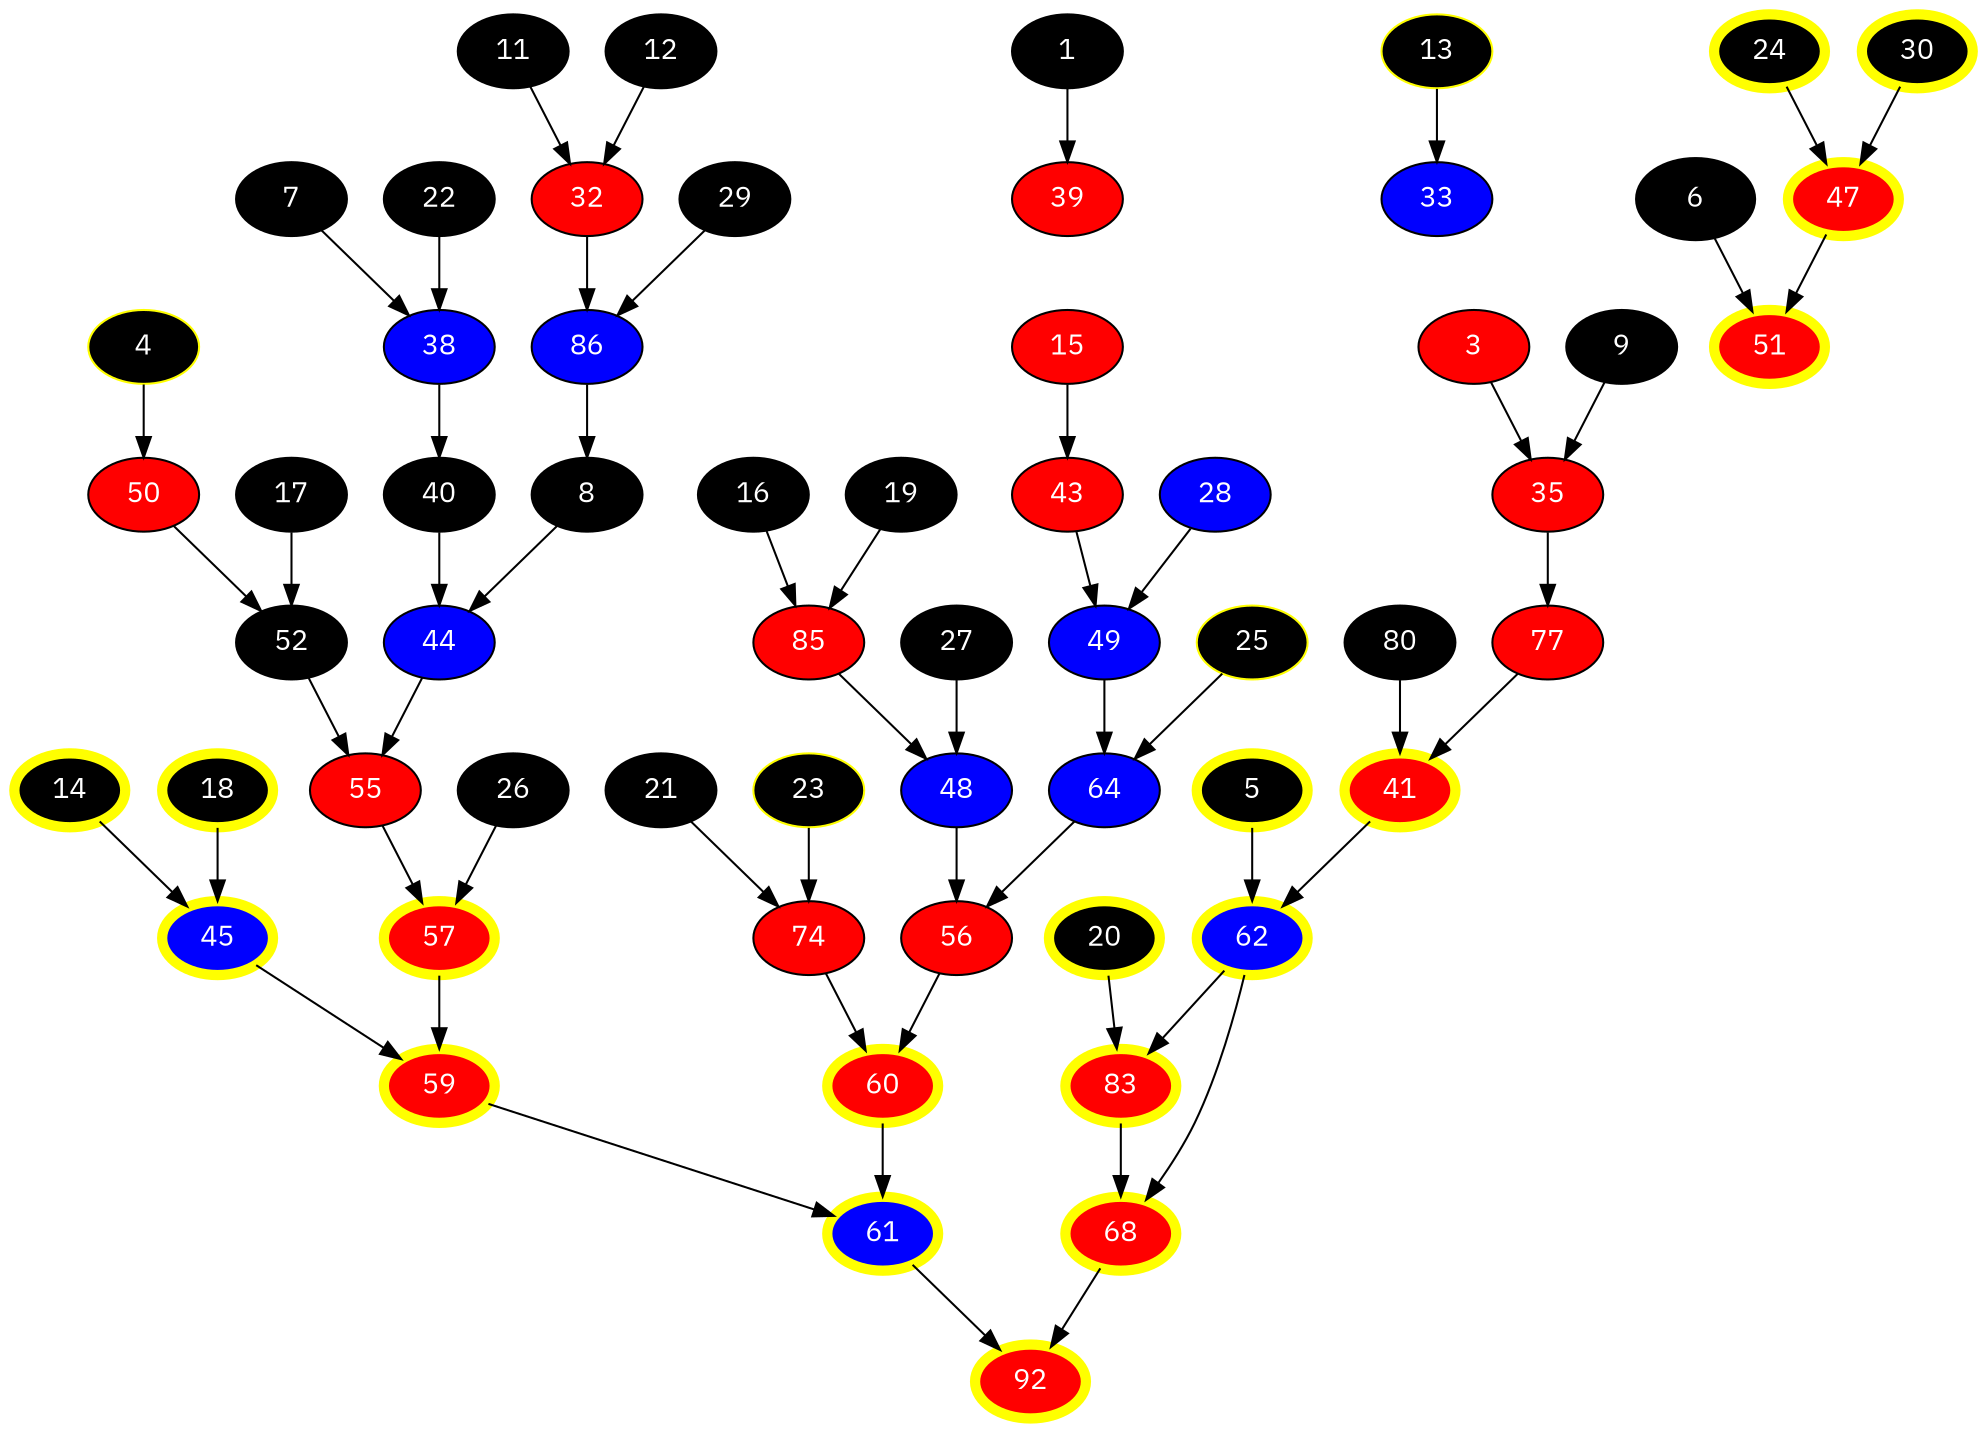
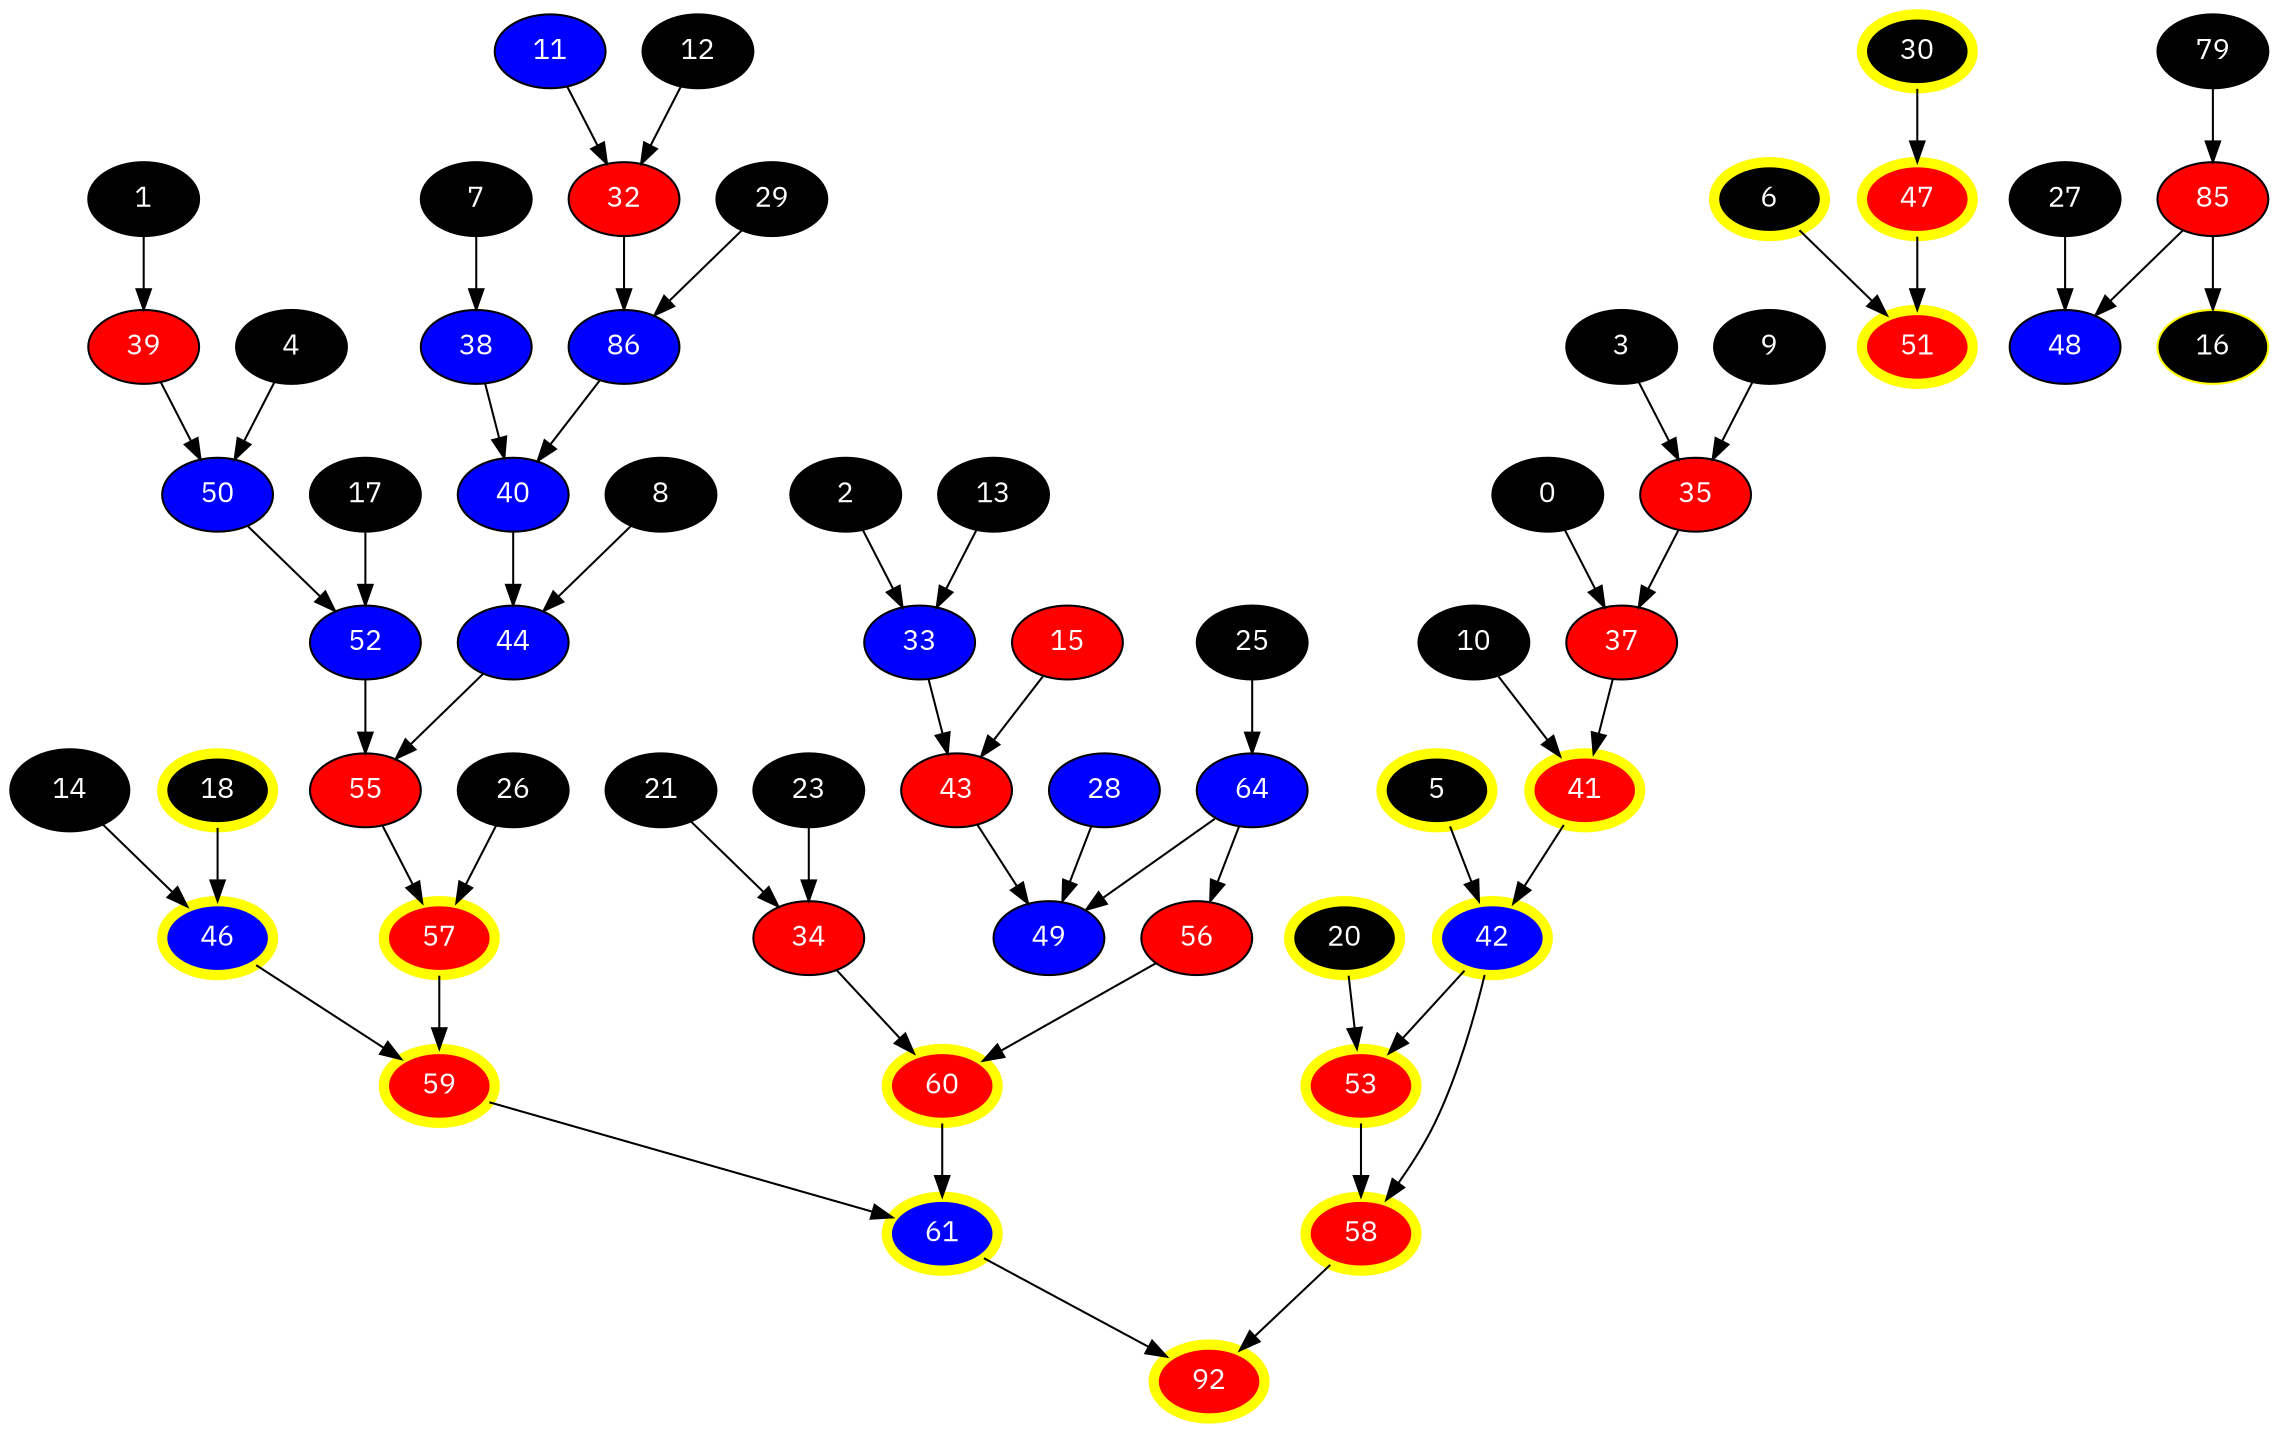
node "11": fillcolor black -> blue
node "13": color yellow -> black
node "24": removed
node "22": removed
node "6": color black -> yellow
node "4": color yellow -> black
node "3": fillcolor red -> black
edge "86" -> "8": now "86" -> "40"
edge "39" -> "50": added
node "50": fillcolor red -> blue
node "40": fillcolor black -> blue
node "16": color black -> yellow
node "2": added
node "19": label "19" -> "79"
node "0": added
edge "16" -> "85": reversed
node "52": fillcolor black -> blue
node "25": color yellow -> black
node "80": label "80" -> "10"
node "77": label "77" -> "37"
edge "33" -> "43": added
edge "49" -> "64": reversed
node "14": color yellow -> black
node "23": color yellow -> black
edge "48" -> "56": removed
node "45": label "45" -> "46"
node "74": label "74" -> "34"
node "62": label "62" -> "42"
node "83": label "83" -> "53"
node "68": label "68" -> "58"
